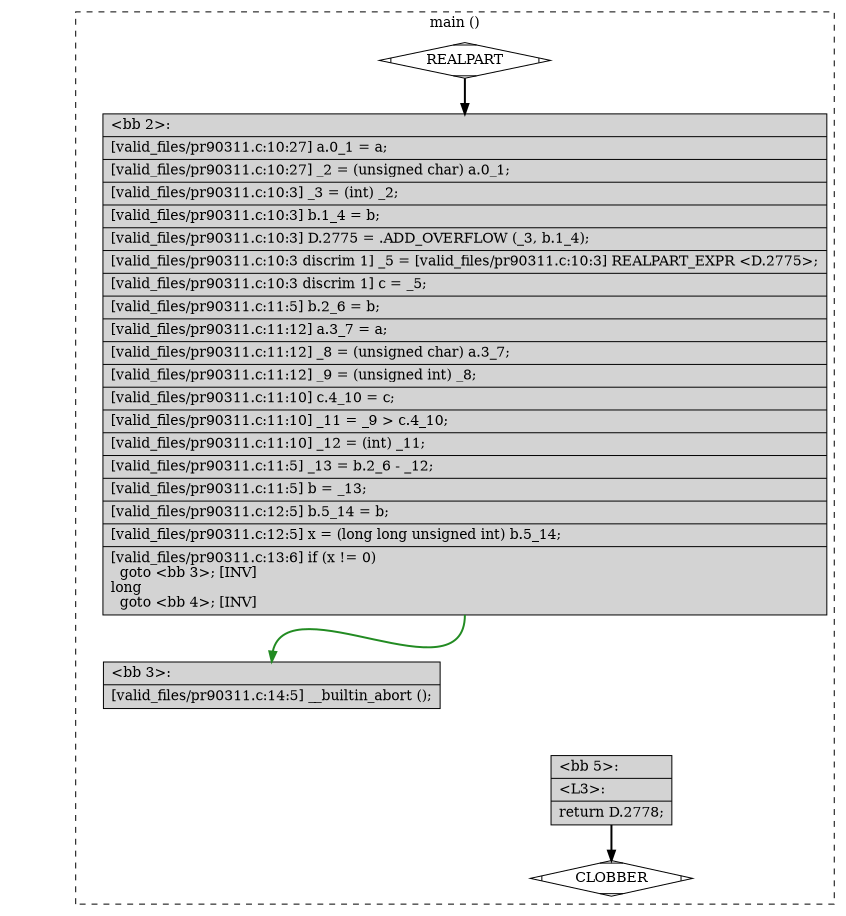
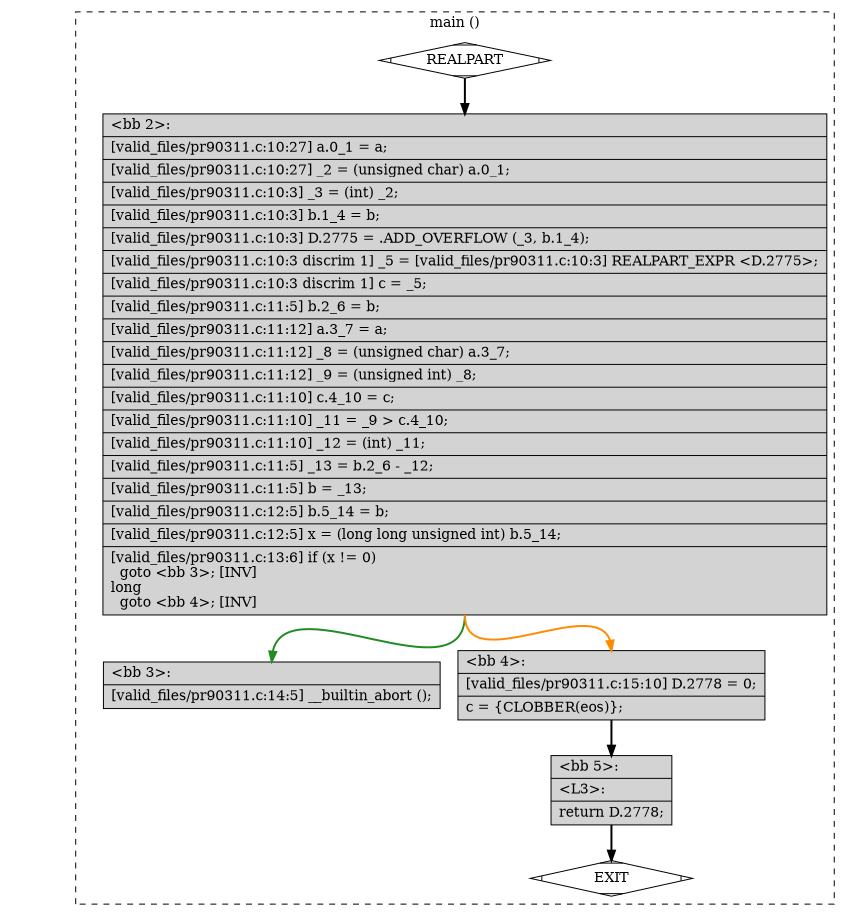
node "<bb 4>:": added
node "CLOBBER": label "CLOBBER" -> "EXIT"
